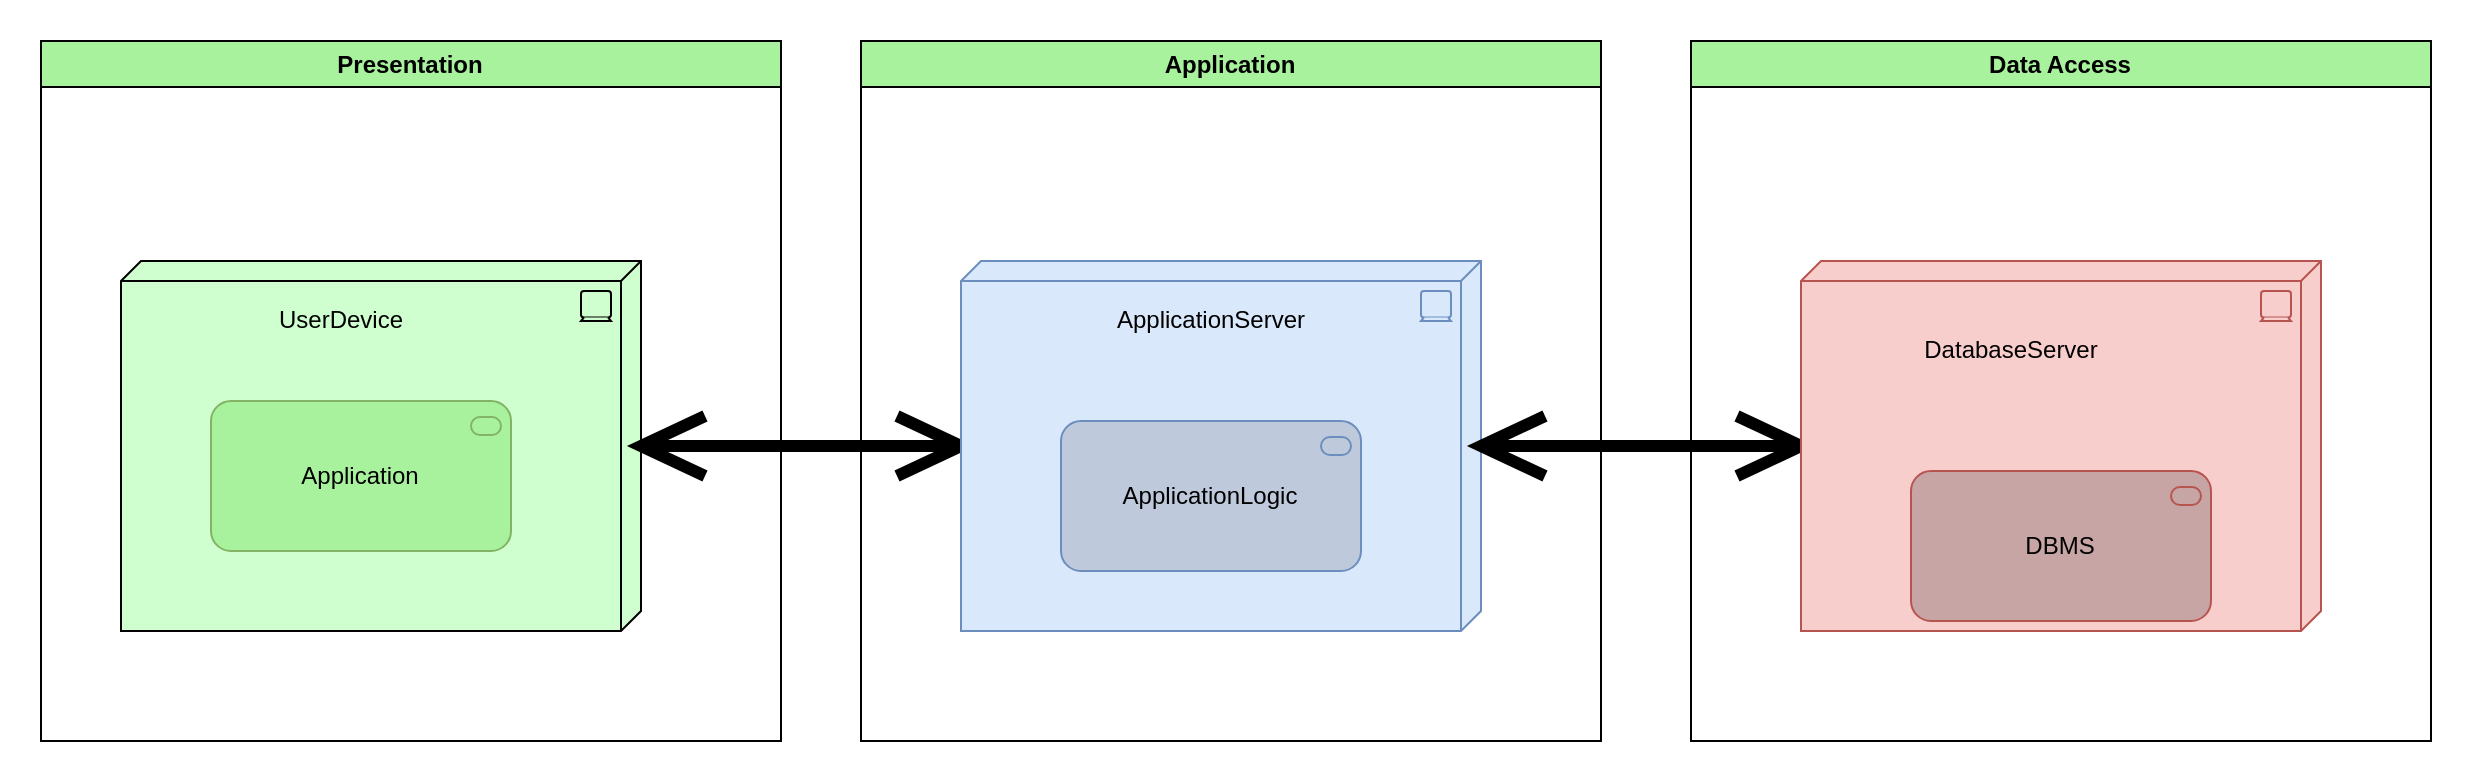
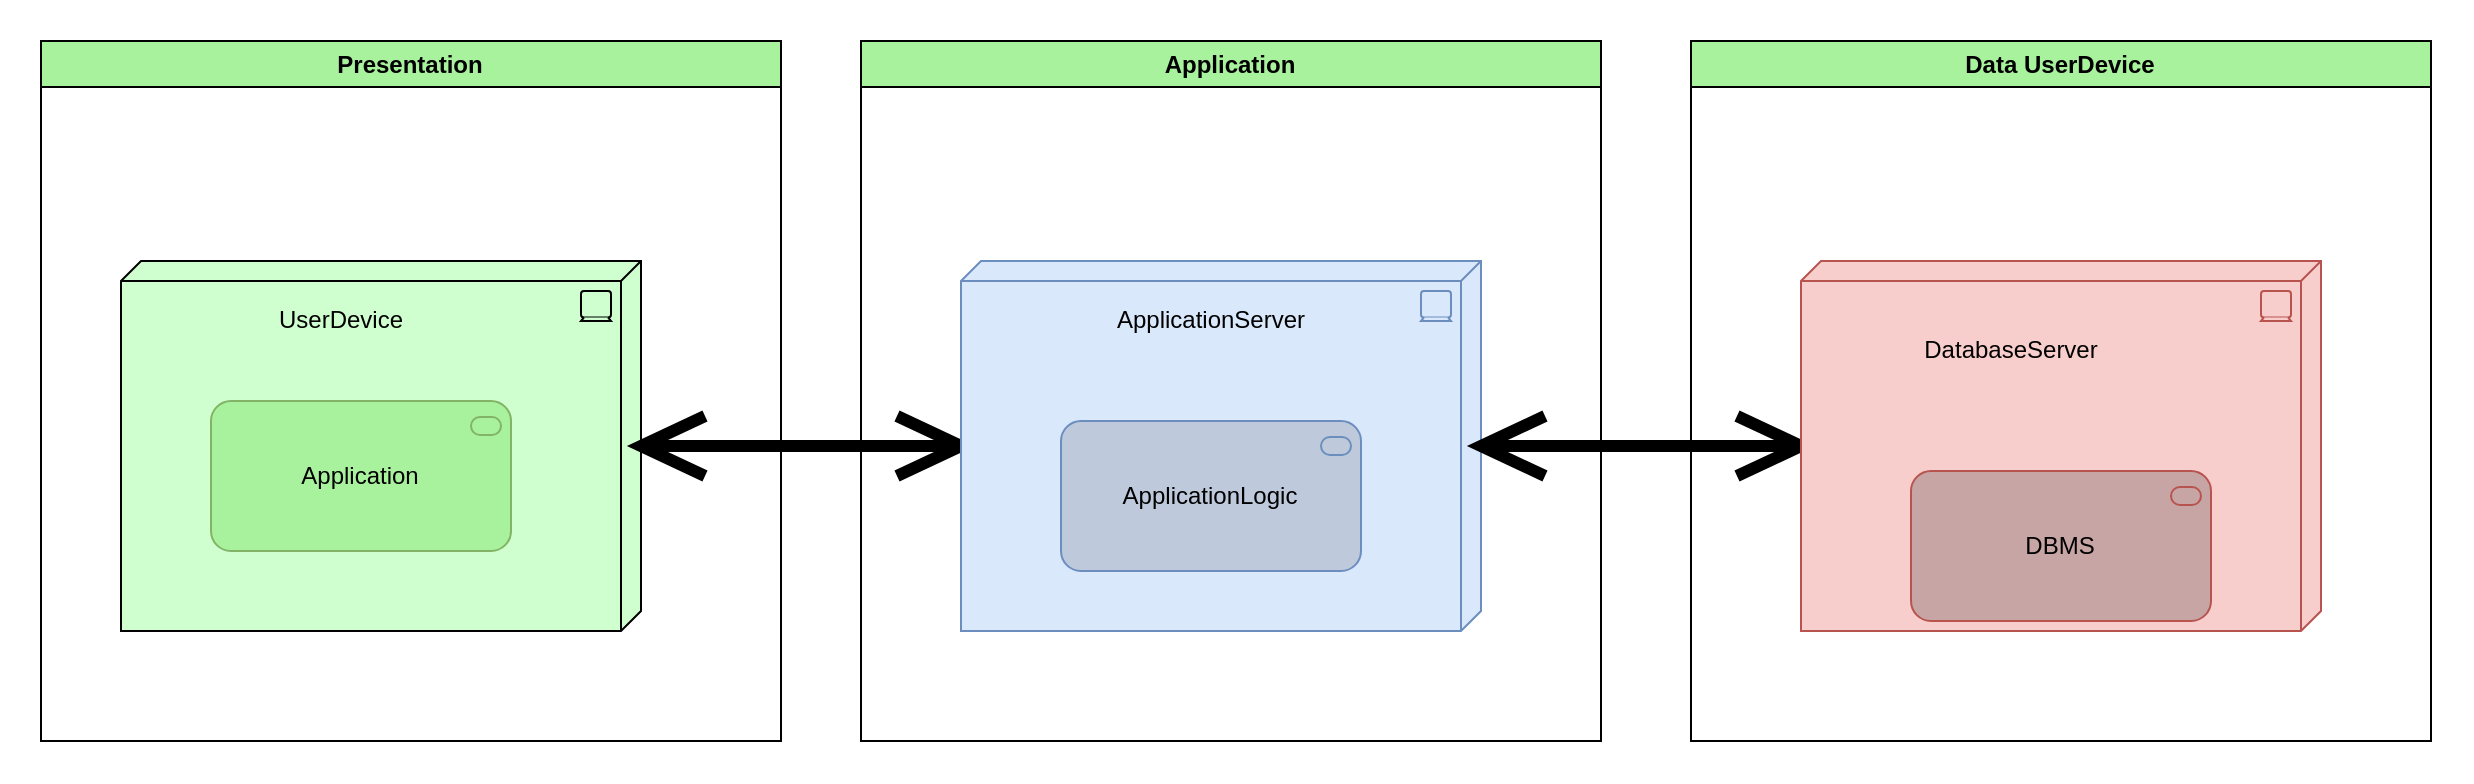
node "Data Access": label "Data Access" -> "Data UserDevice"
